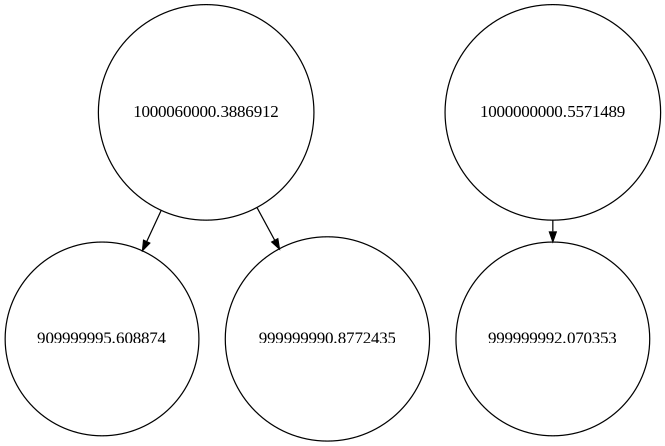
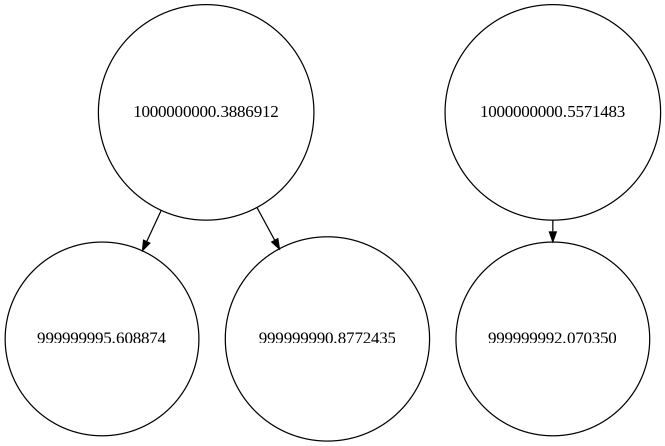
node "1000060000.3886912": label "1000060000.3886912" -> "1000000000.3886912"
node "1000000000.5571489": label "1000000000.5571489" -> "1000000000.5571483"
node "909999995.608874": label "909999995.608874" -> "999999995.608874"
node "999999992.070353": label "999999992.070353" -> "999999992.070350"
